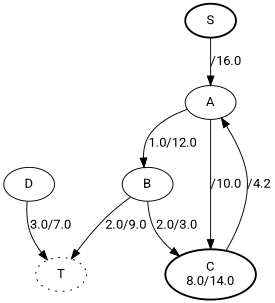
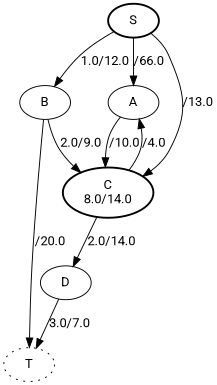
edge "S" -> "A": label "/16.0" -> "/66.0"
edge "S" -> "C 8.0/14.0": added, label "/13.0"
edge "A" -> "B": now "S" -> "B"
edge "C 8.0/14.0" -> "A": label "/4.2" -> "/4.0"
edge "B" -> "T": label "2.0/9.0" -> "/20.0"
edge "B" -> "C 8.0/14.0": label "2.0/3.0" -> "2.0/9.0"
edge "C 8.0/14.0" -> "D": added, label "2.0/14.0"
